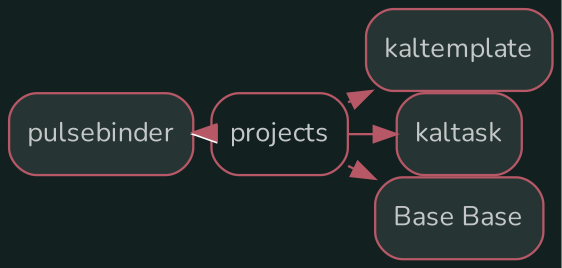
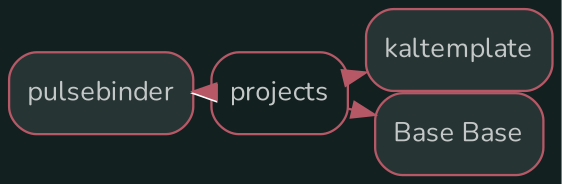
node "kaltask": removed
